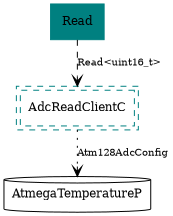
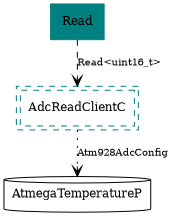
edge "AdcReadClientC" -> "AtmegaTemperatureP": label "Atm128AdcConfig" -> "Atm928AdcConfig"
